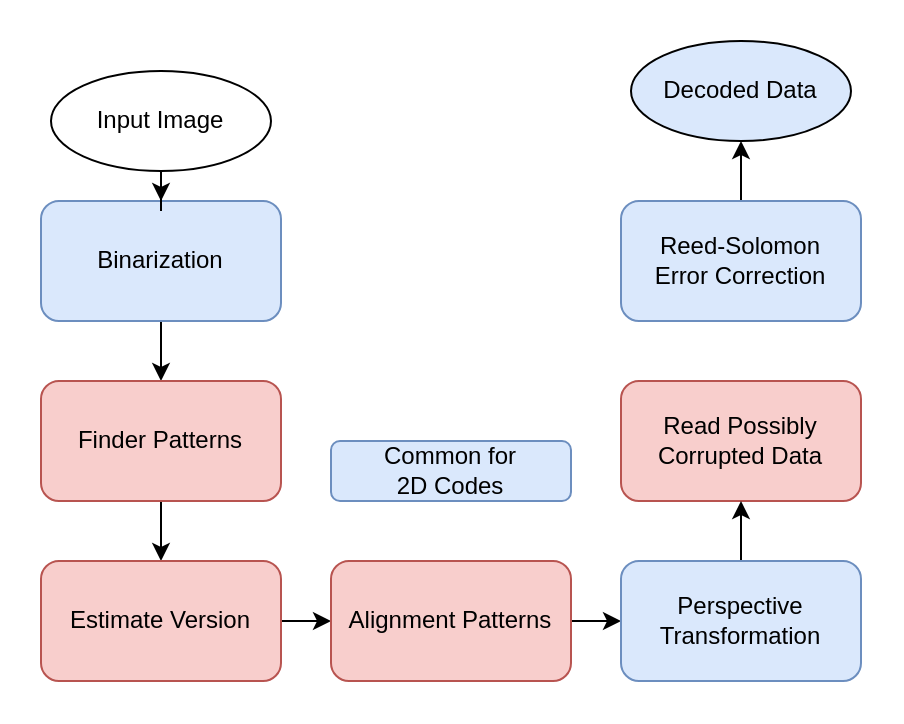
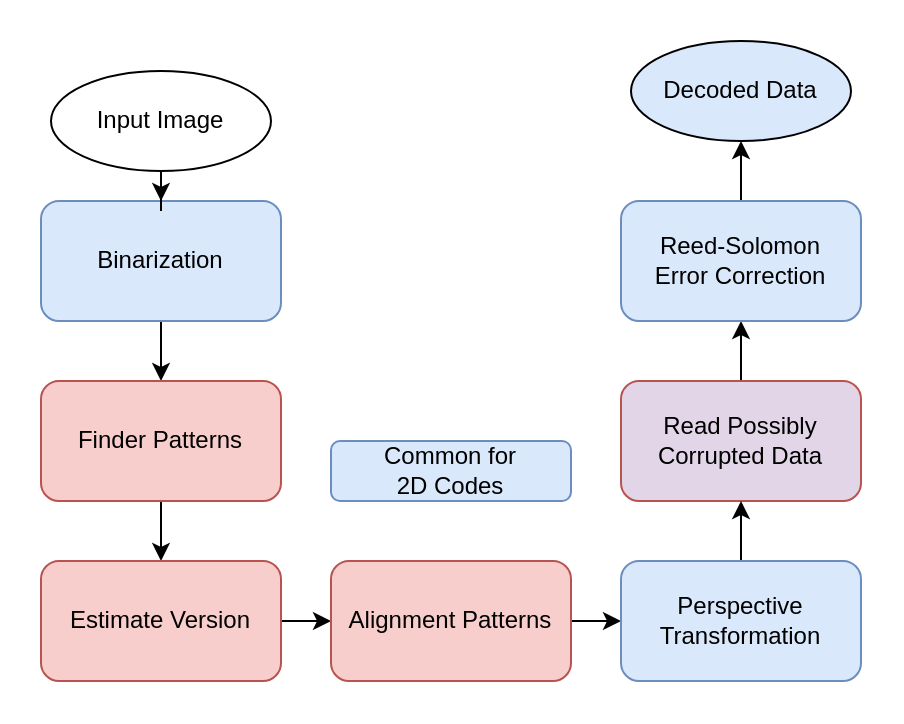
edge "Read Possibly Corrupted Data" -> "Reed-Solomon Error Correction": added
node "Read Possibly Corrupted Data": fillcolor #f8cecc -> #e1d5e7
